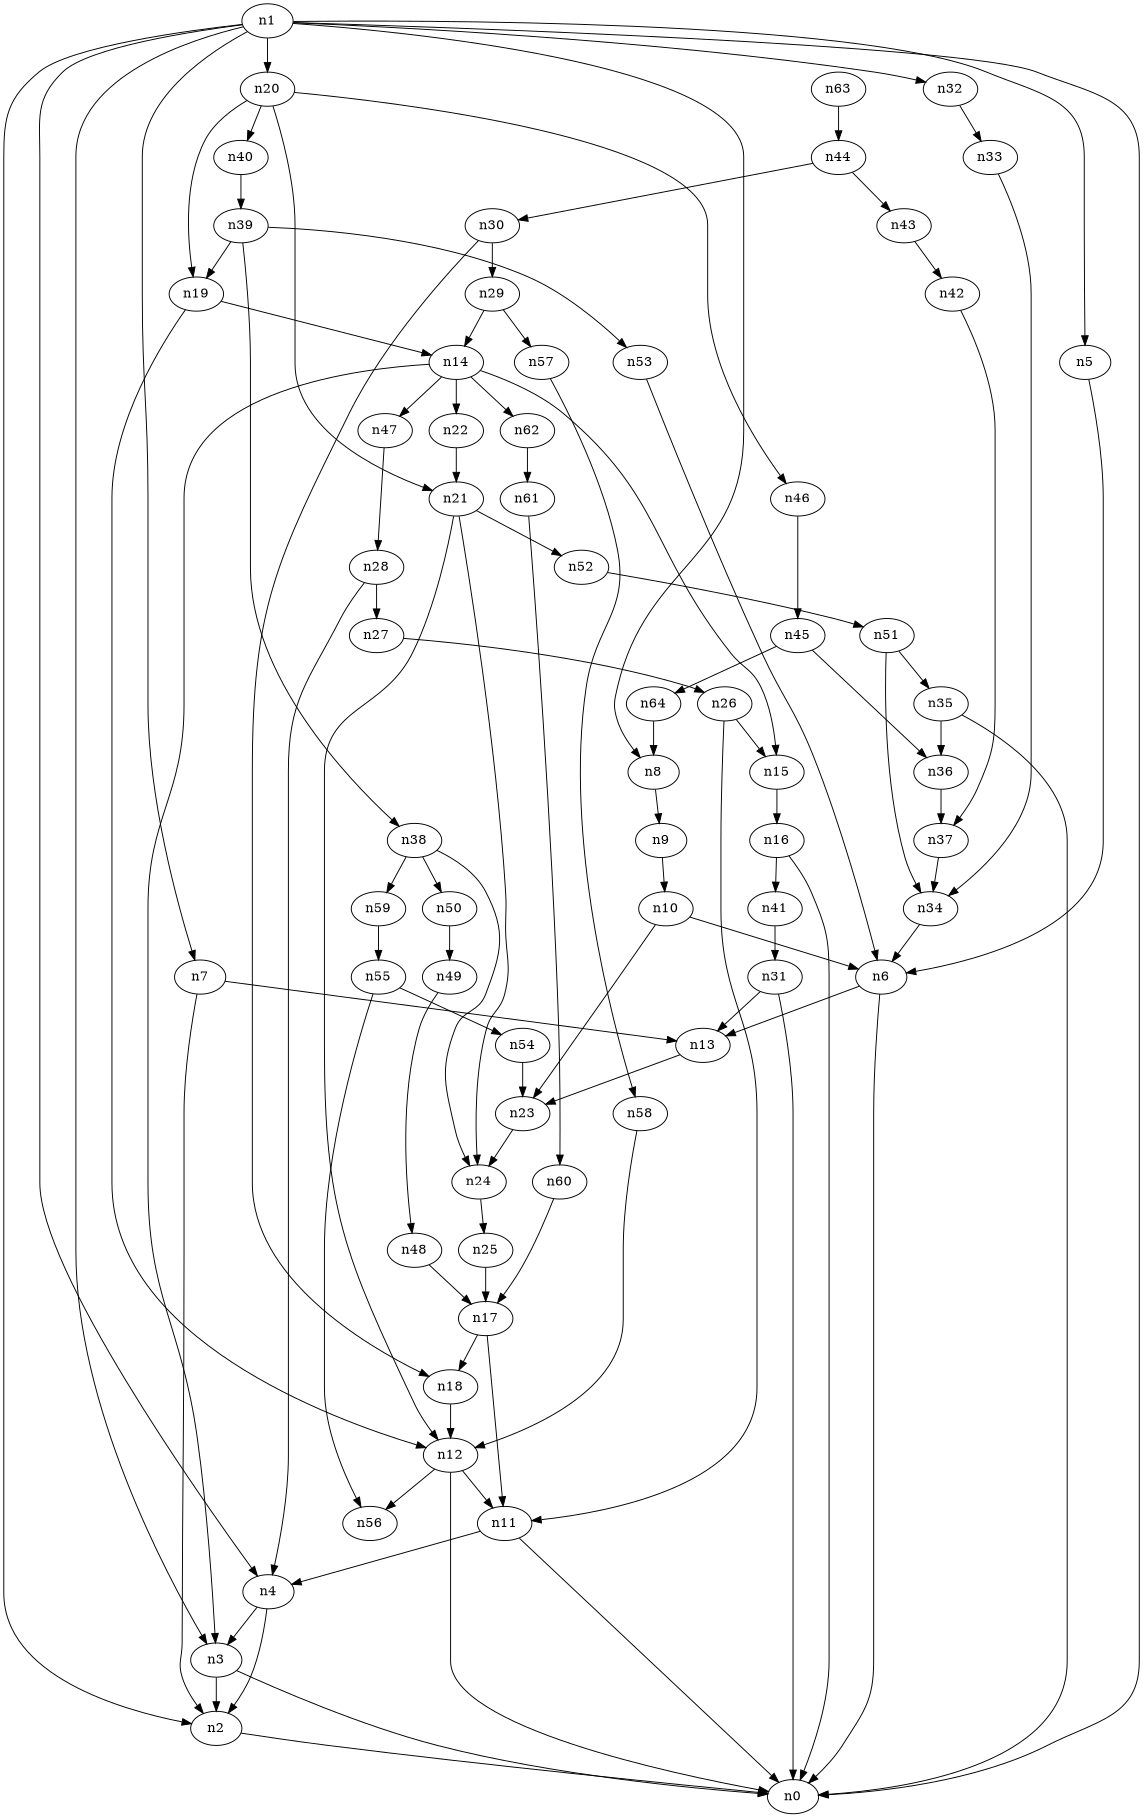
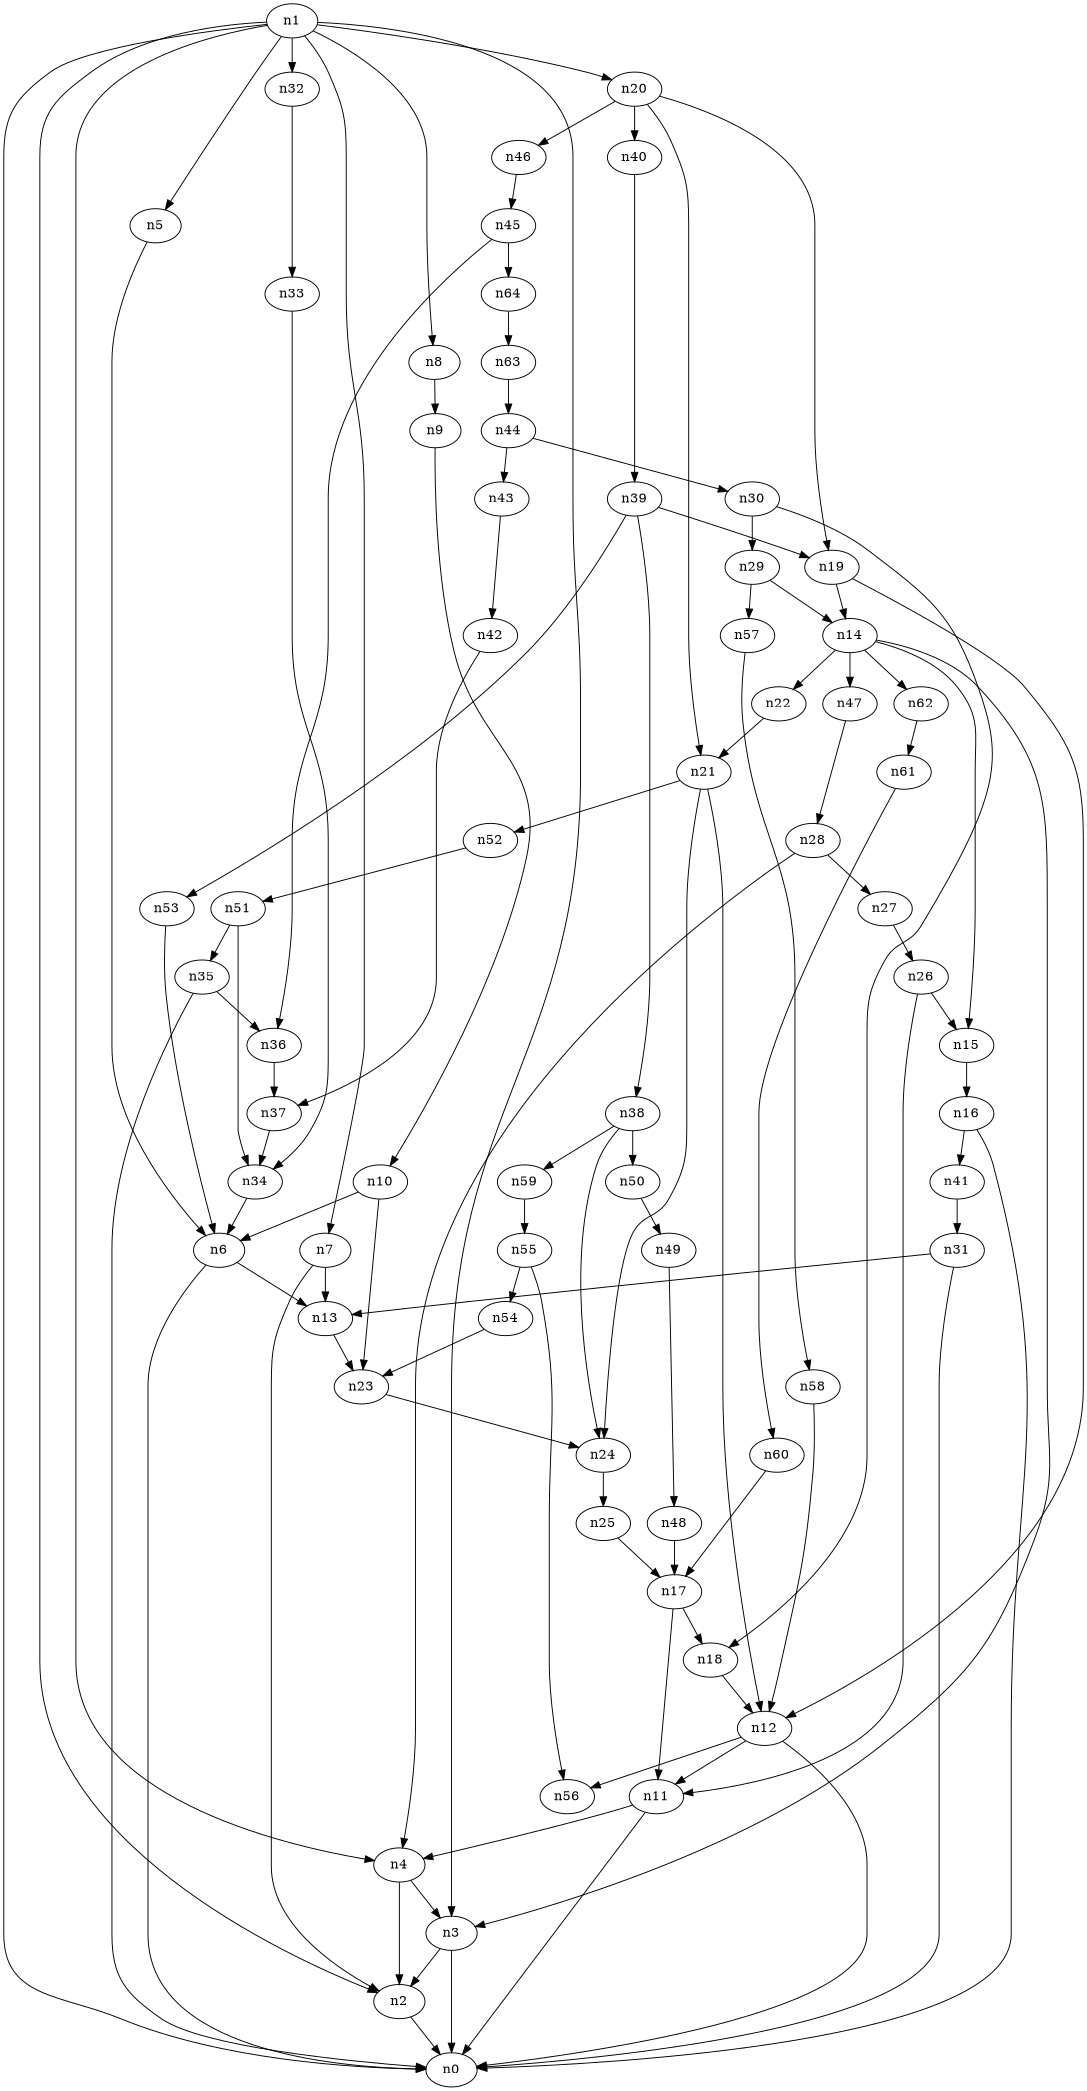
edge "n64" -> "n8": now "n64" -> "n63"
